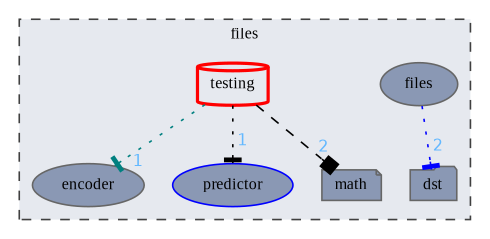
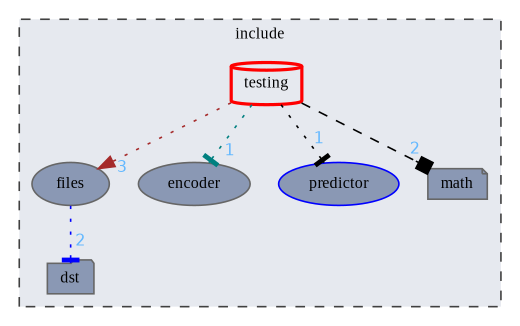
cluster "files": label "files" -> "include"
edge "testing" -> "files": added
